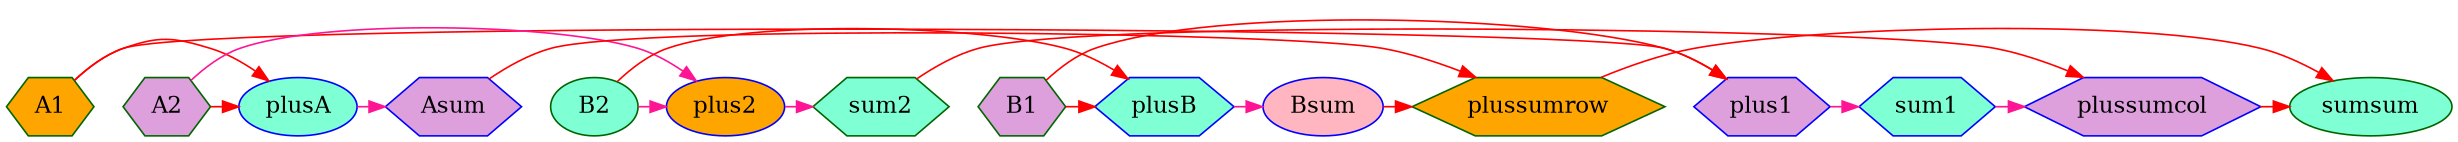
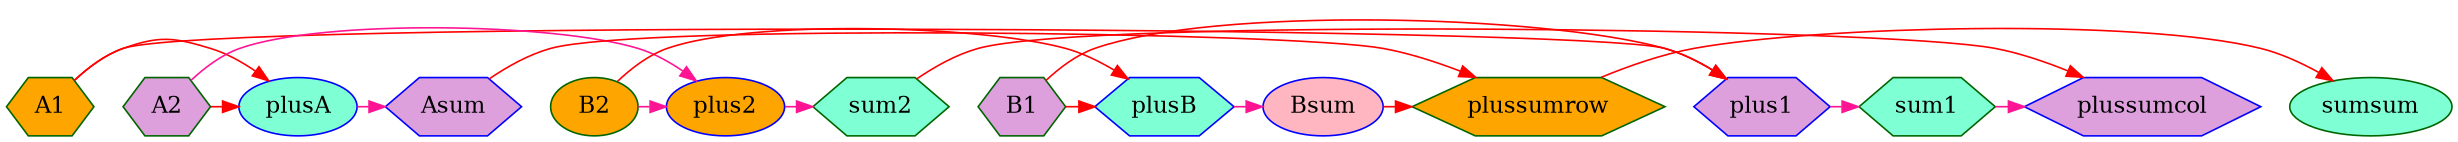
node "B2": fillcolor aquamarine -> orange
node "sum1": color blue -> darkgreen
edge "plussumcol" -> "sumsum": removed
